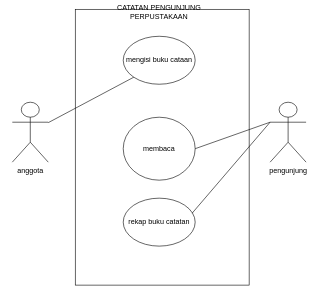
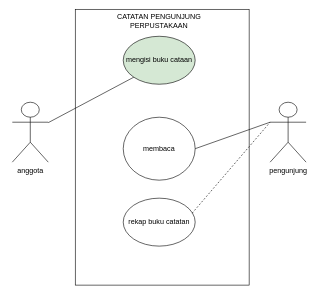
node "CATATAN PENGUNJUNG PERPUSTAKAAN": moved (159, 12) -> (159, 21)
node "mengisi buku cataan": fillcolor #ffffff -> #d5e8d4
edge "pengunjung" -- "rekap buku catatan": style solid -> dashed
